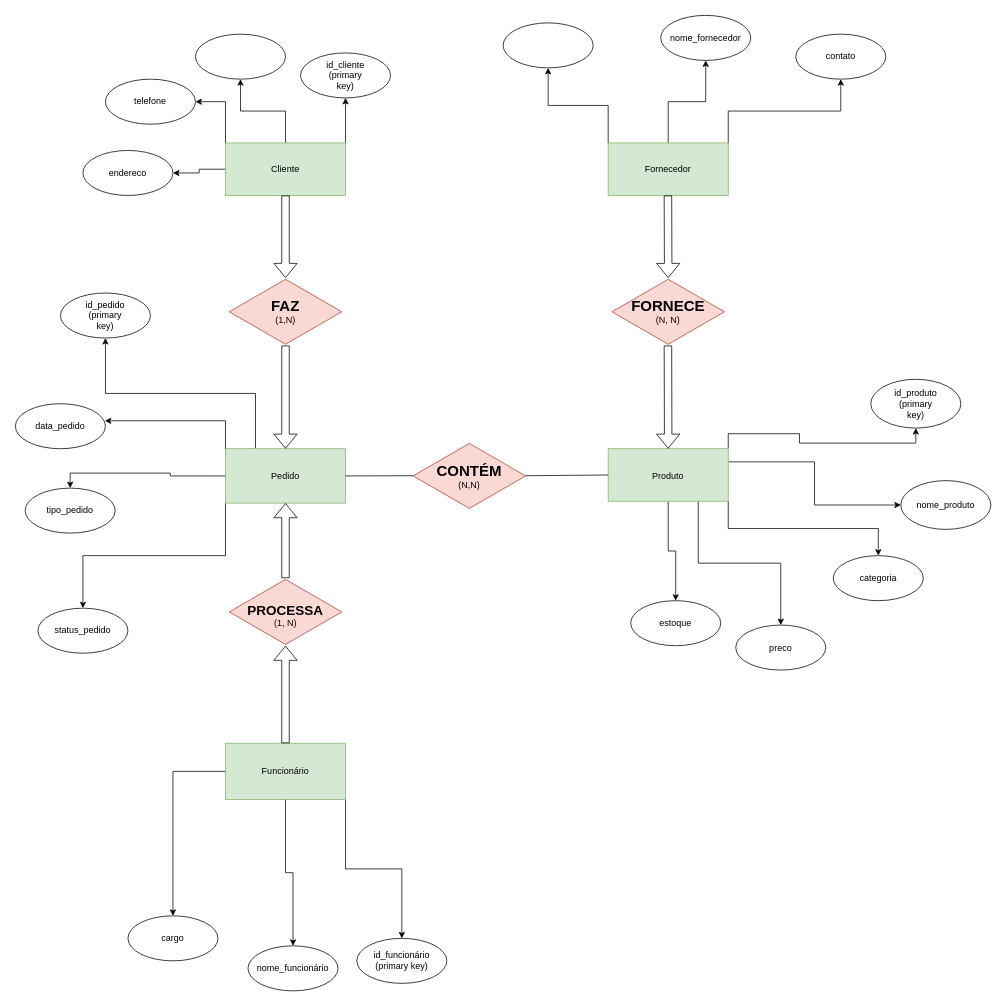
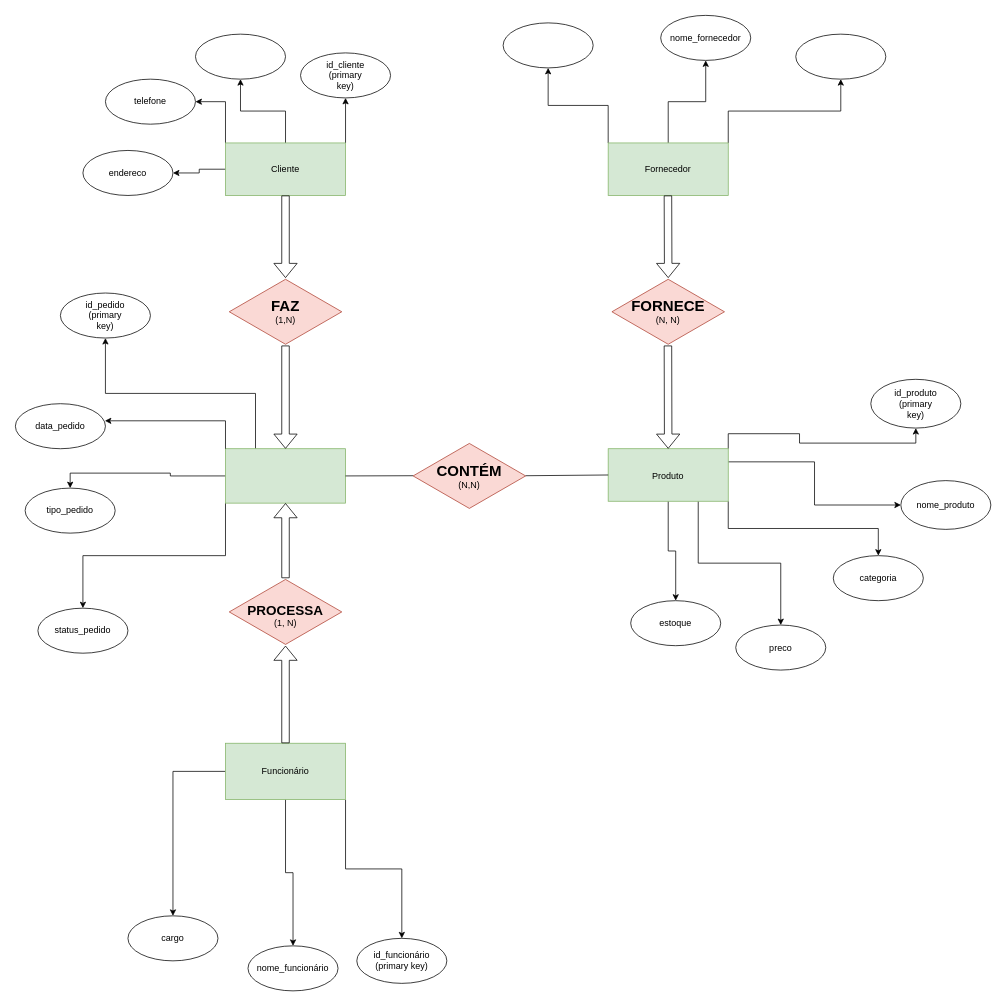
node "contato": removed
node "Pedido": removed
